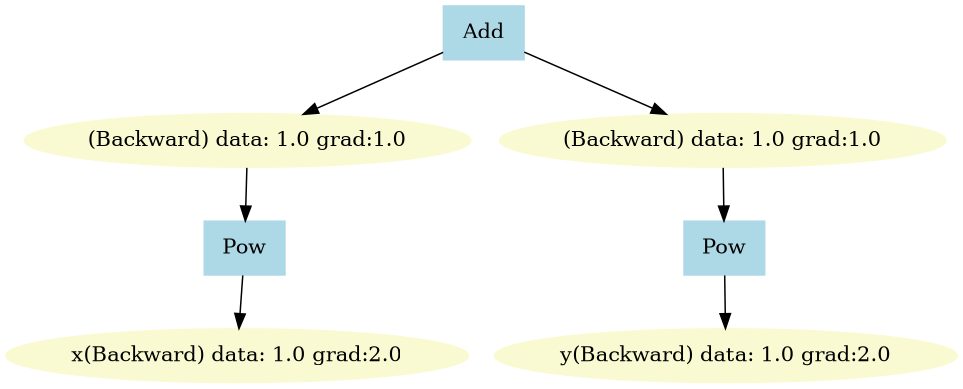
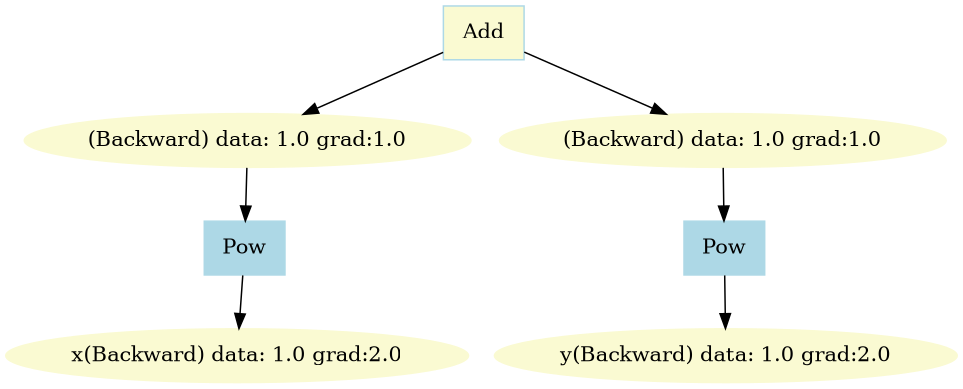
node "Add": fillcolor lightblue -> lightgoldenrodyellow
